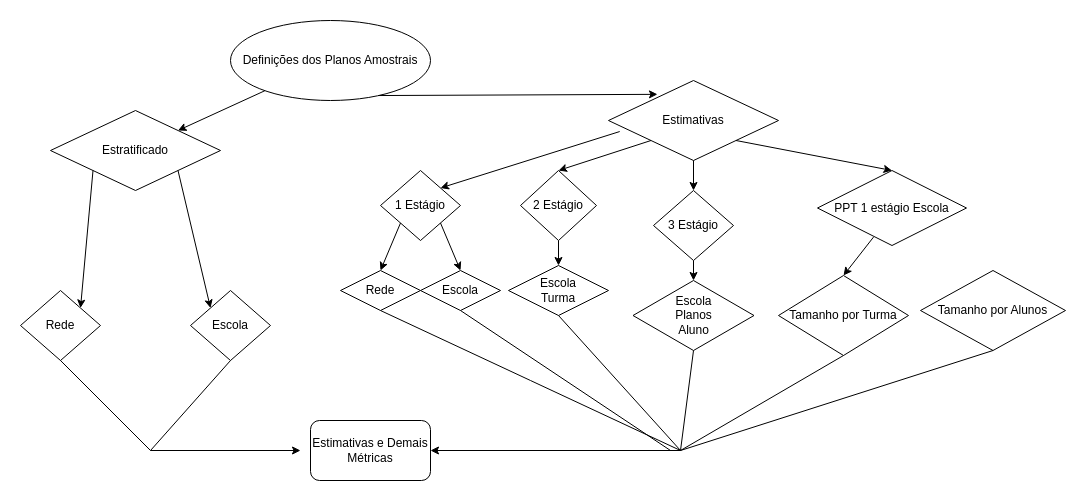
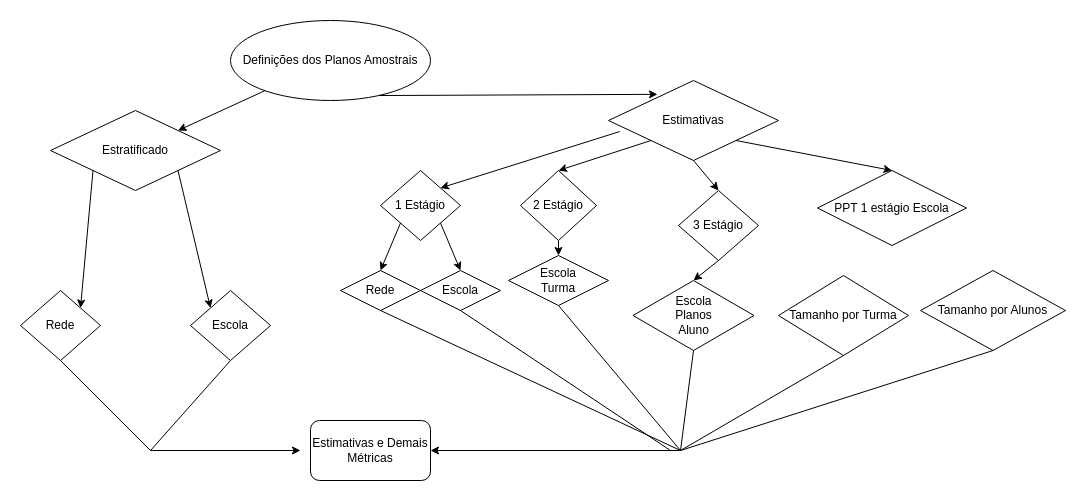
node "3 Estágio": moved (694, 226) -> (719, 226)
edge "PPT 1 estágio Escola" -> "Tamanho por Turma": removed
node "Escola Turma": moved (559, 291) -> (559, 281)
